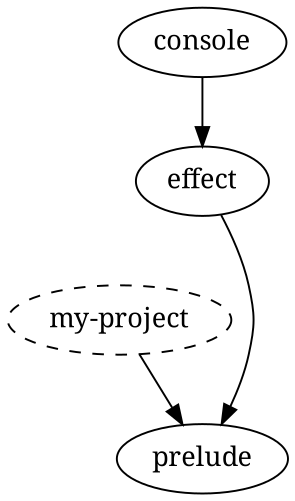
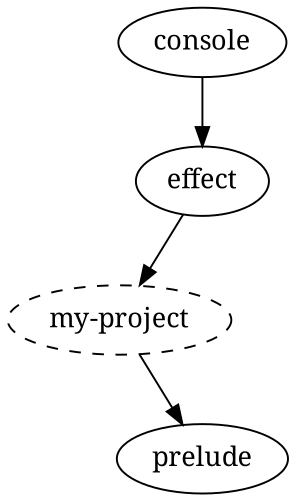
edge "effect" -> "prelude": now "effect" -> "my-project"
